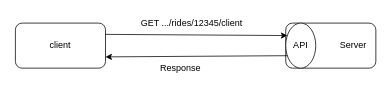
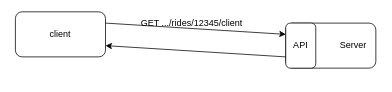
node "client": moved (60, 45) -> (60, 34)
node "API": shape ellipse -> rounded rectangle
node "Response": removed
